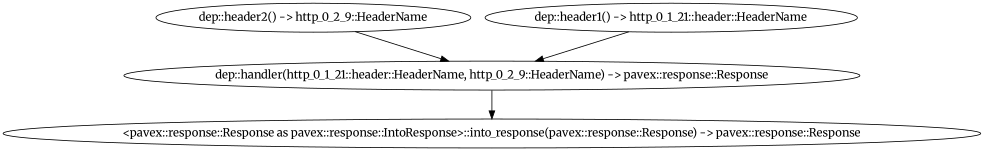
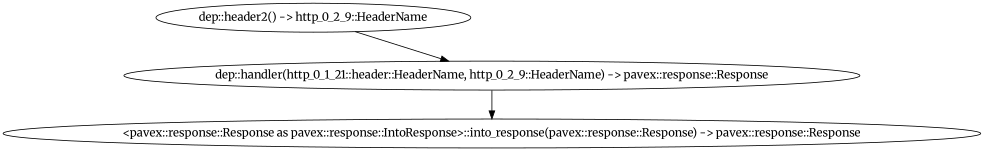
node "dep::header1() -> http_0_1_21::header::HeaderName": removed
